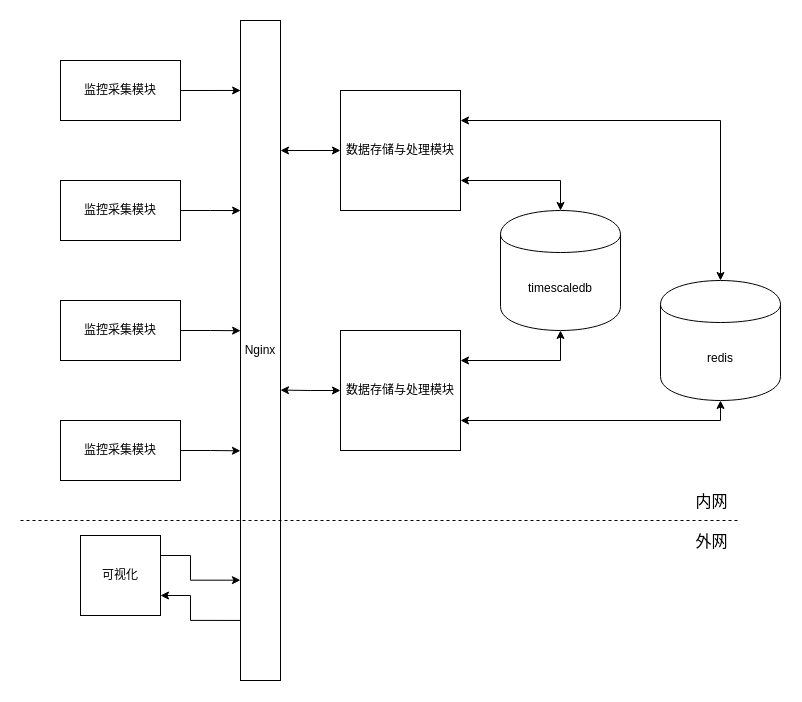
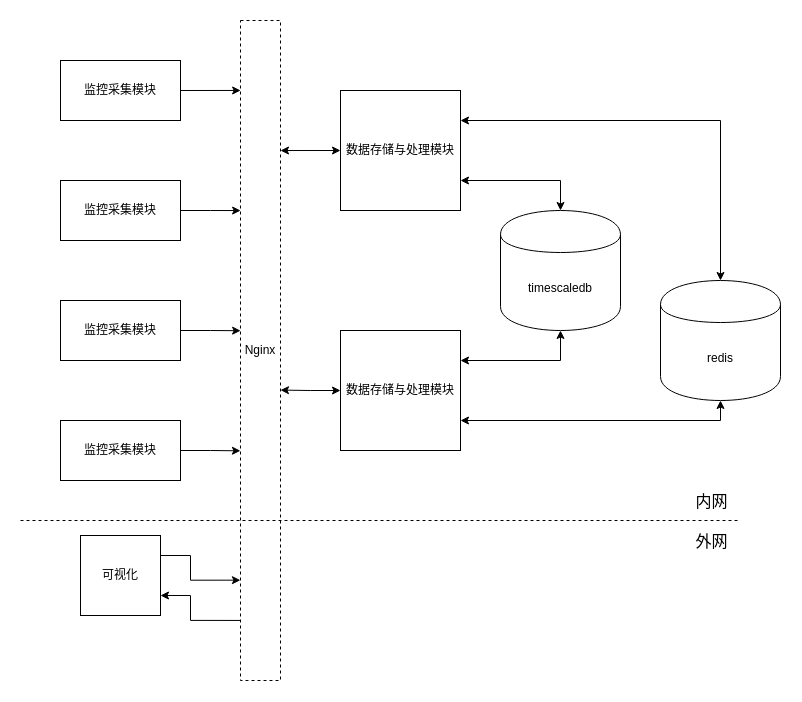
node "Nginx": style solid -> dashed
